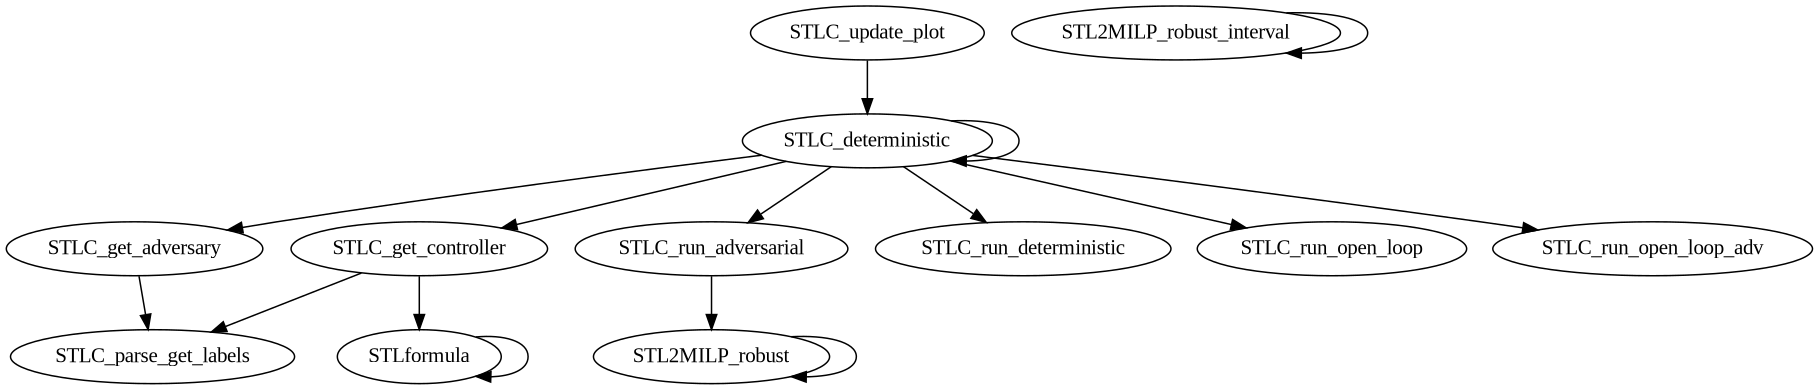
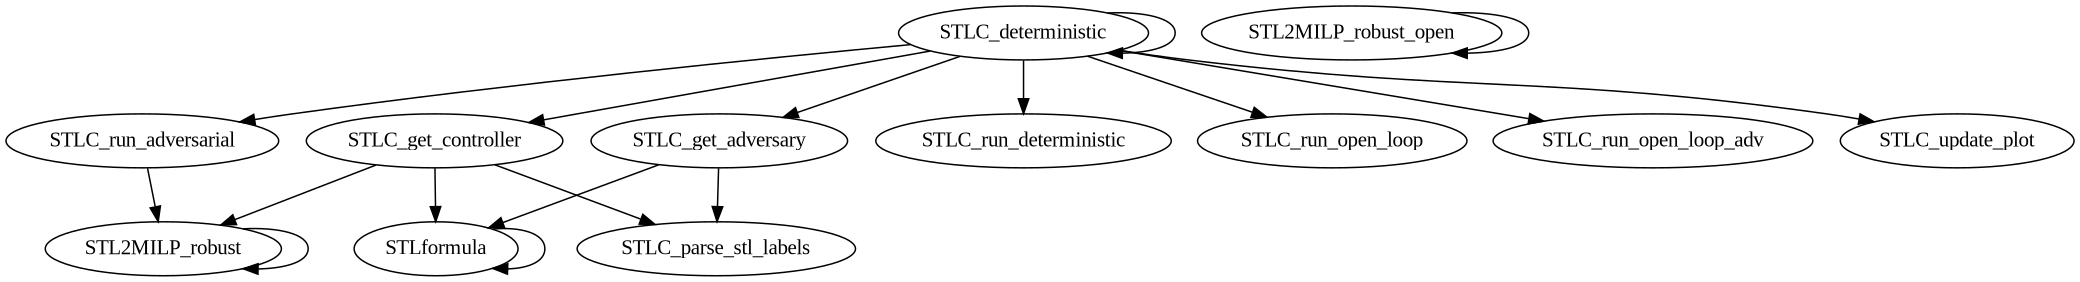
node "STL2MILP_robust_interval": label "STL2MILP_robust_interval" -> "STL2MILP_robust_open"
edge "STLC_update_plot" -> "STLC_deterministic": reversed
edge "STLC_get_adversary" -> "STLformula": added
edge "STLC_get_controller" -> "STL2MILP_robust": added
node "STLC_parse_get_labels": label "STLC_parse_get_labels" -> "STLC_parse_stl_labels"
